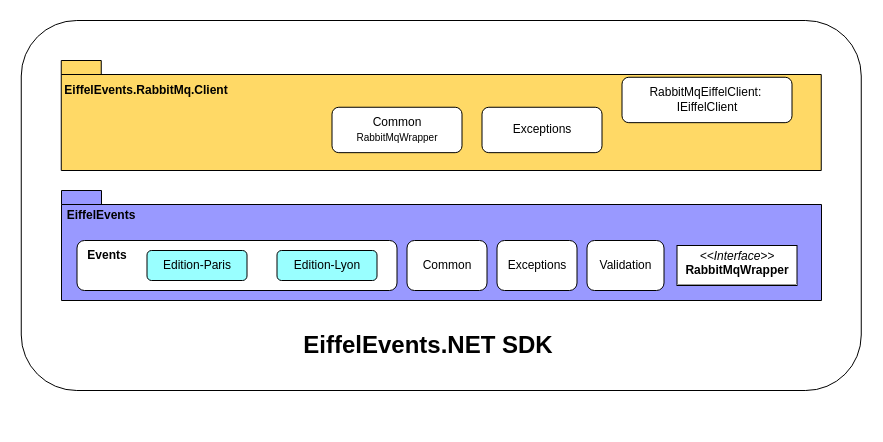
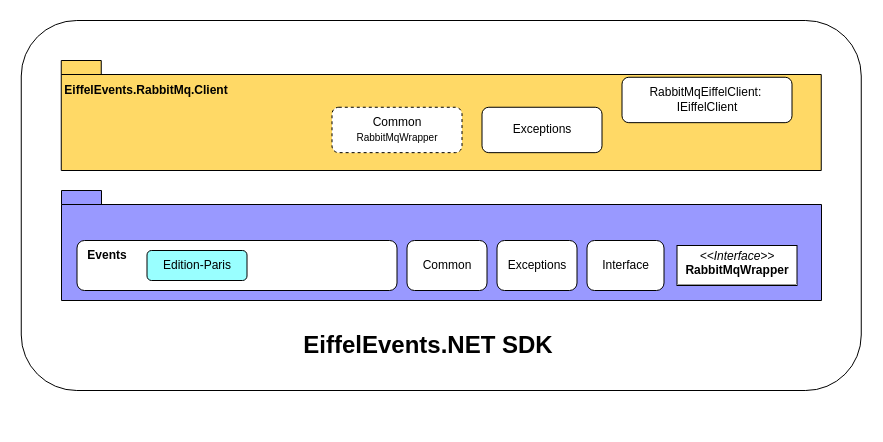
node "Common RabbitMqWrapper": style solid -> dashed
node "EiffelEvents": removed
node "Edition-Lyon": removed
node "Validation": label "Validation" -> "Interface"
